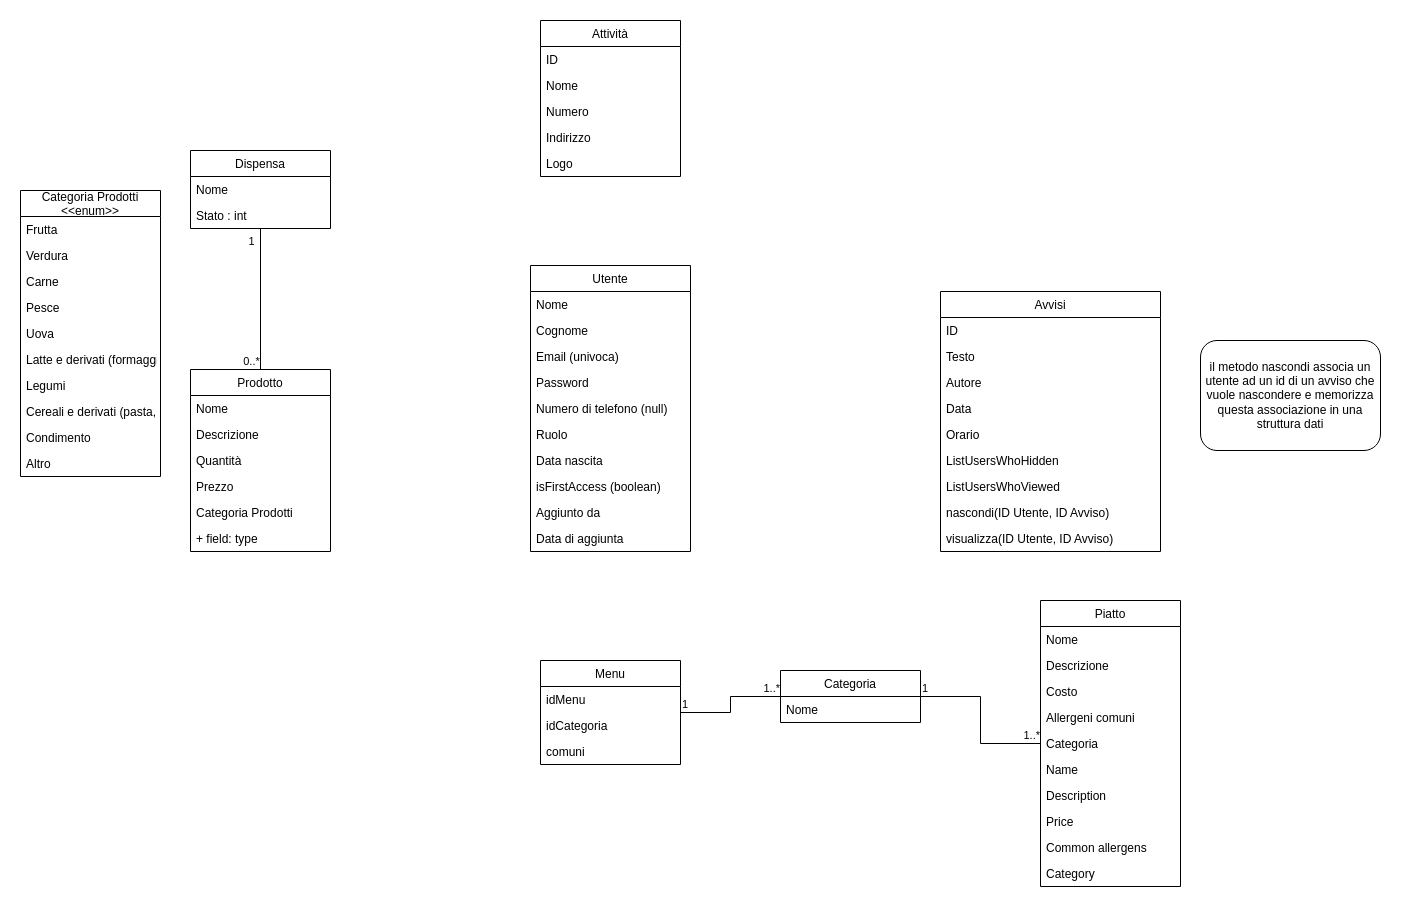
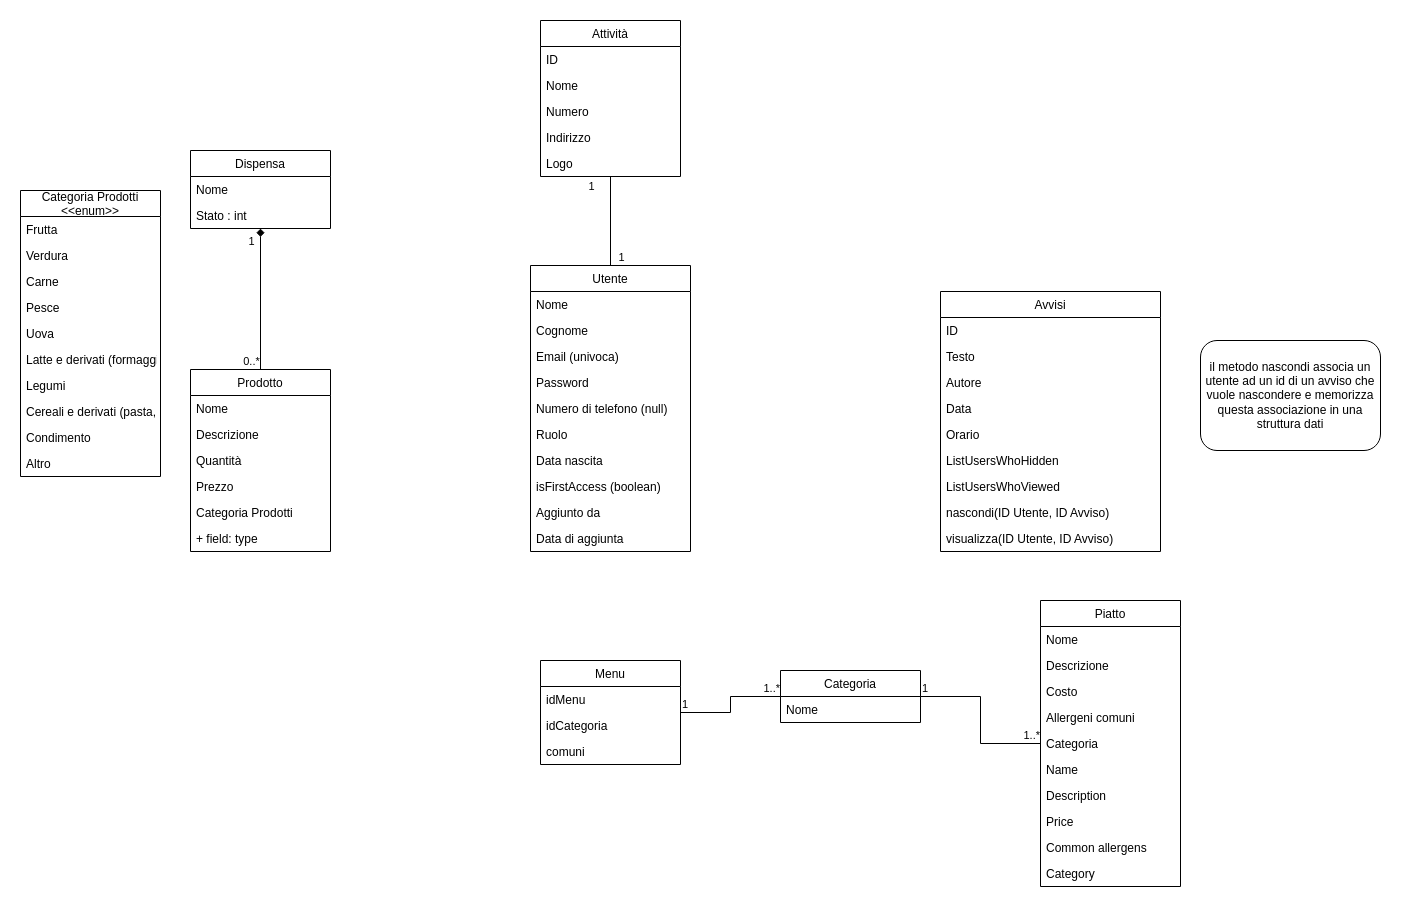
edge "Attività" -- "Utente": added, labels "1", "1"
edge "Dispensa" -- "Prodotto": arrowhead none -> diamond
